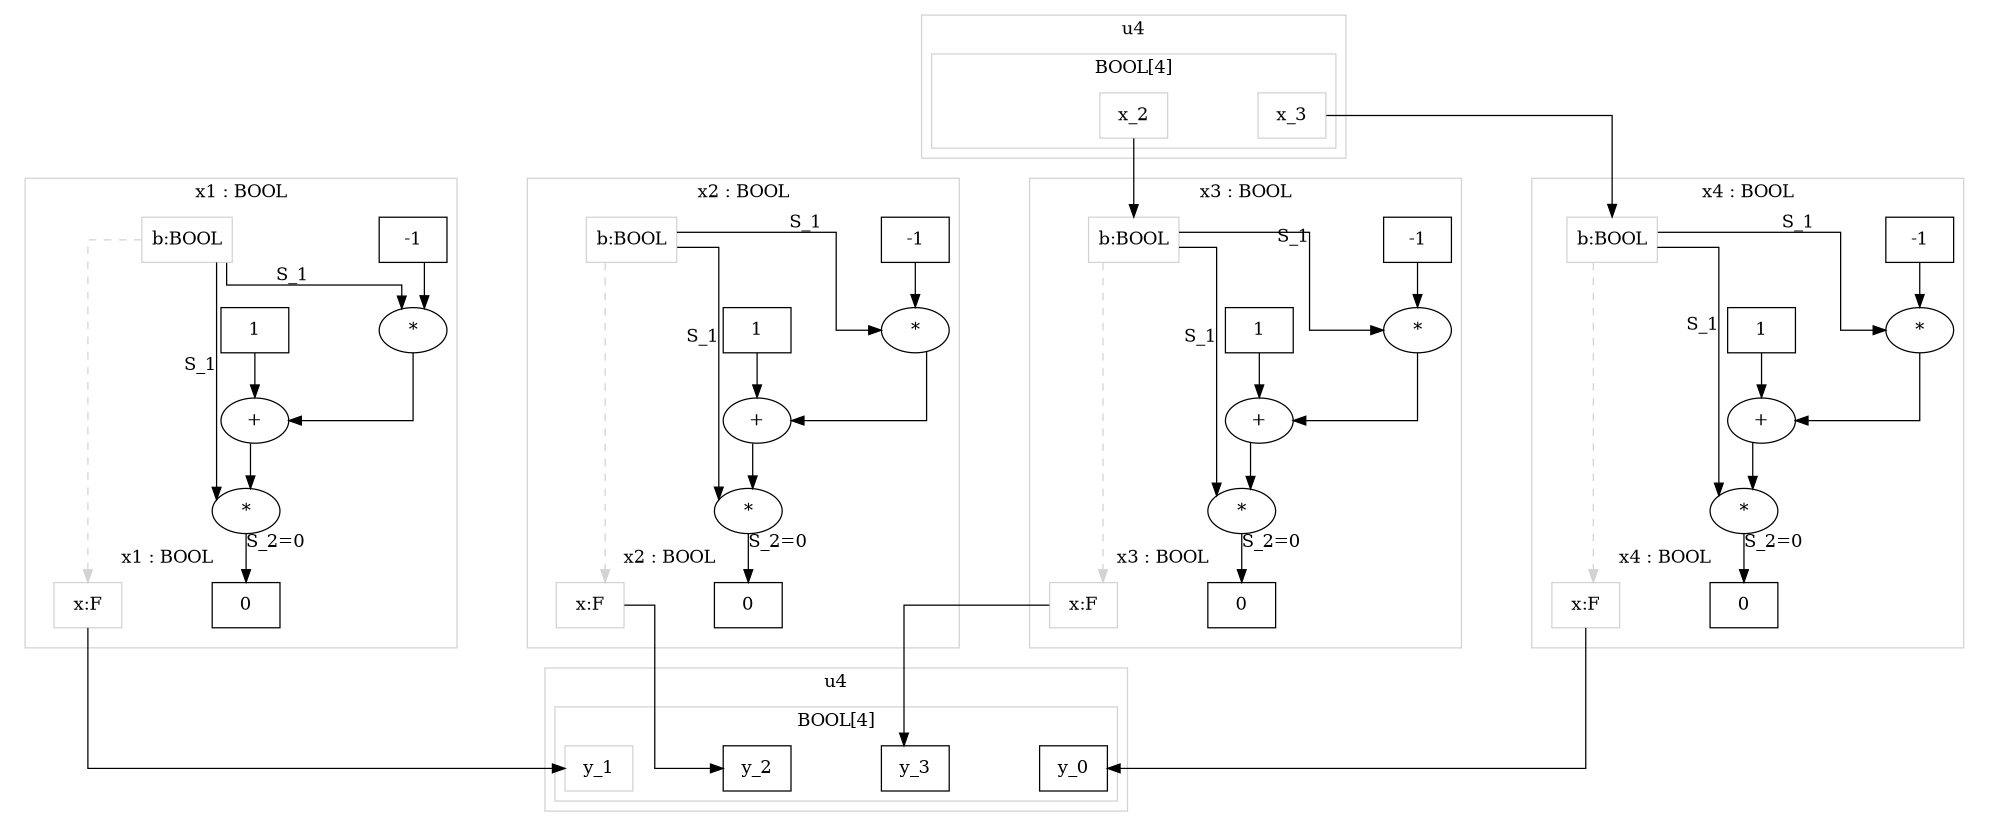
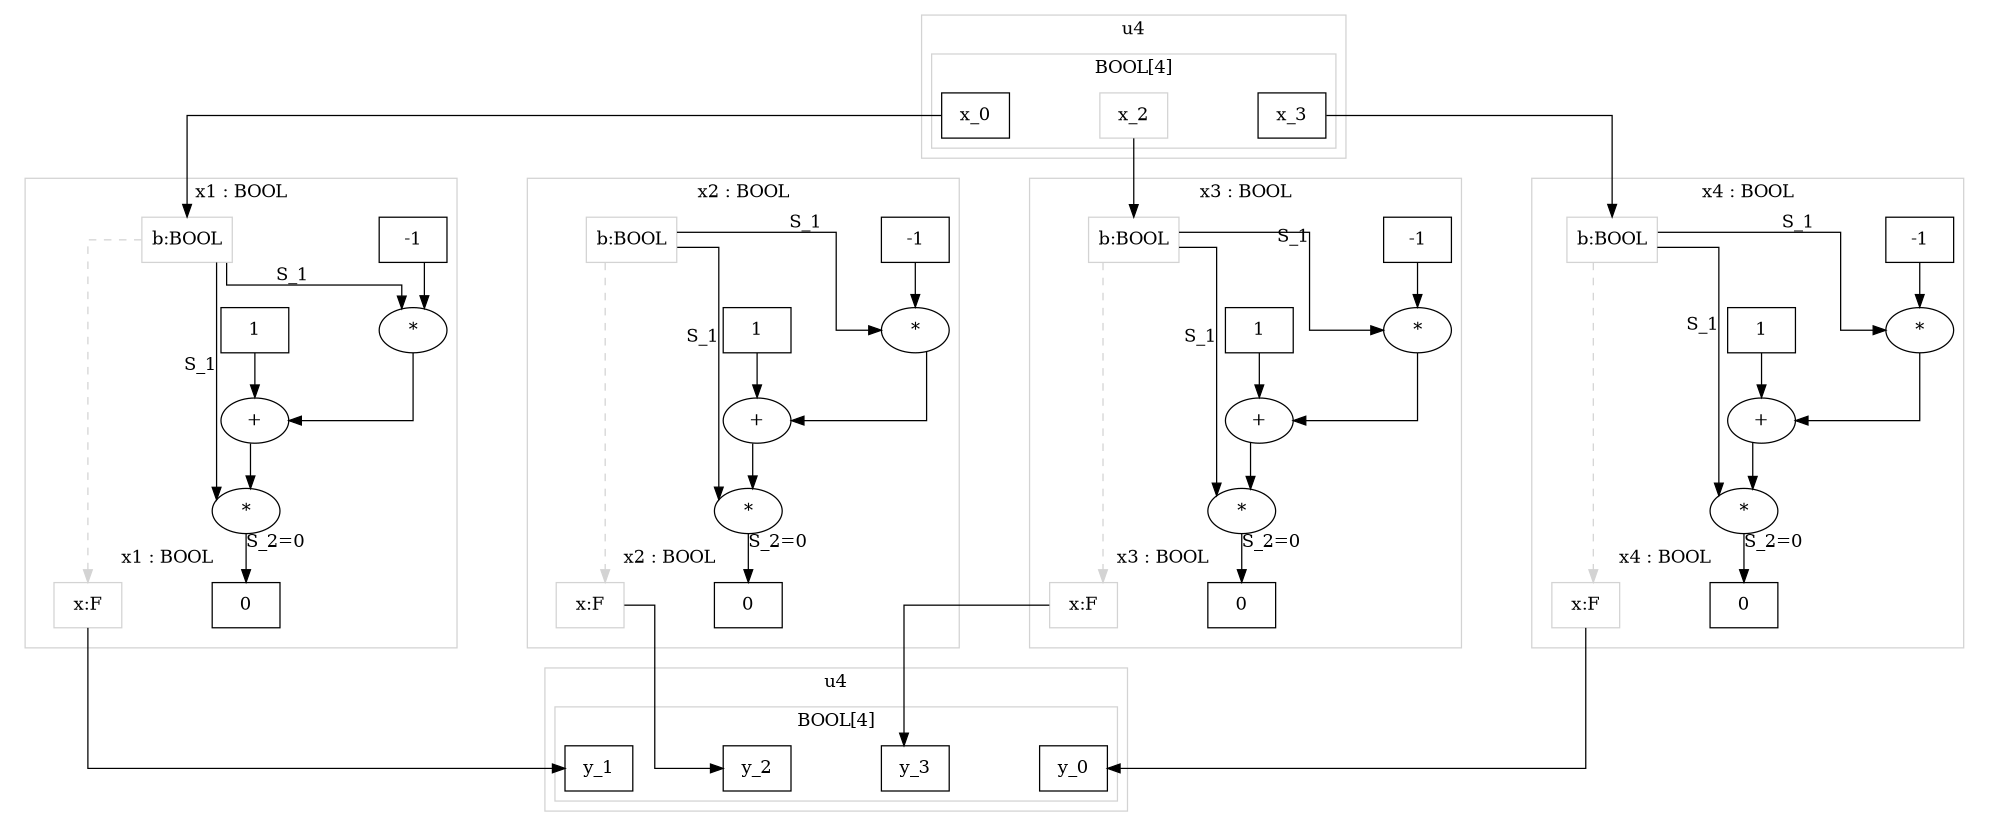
node "x_0": added
node "x_3": color lightgray -> black
node "y_1": color lightgrey -> black
